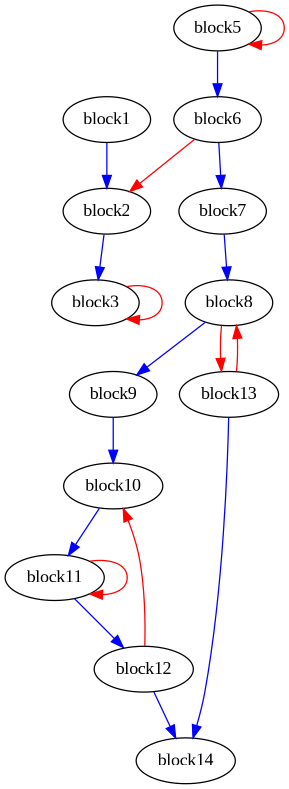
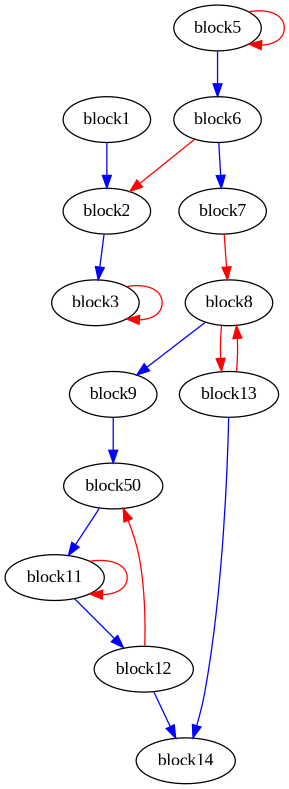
edge "block7" -> "block8": color blue -> red
node "block10": label "block10" -> "block50"
